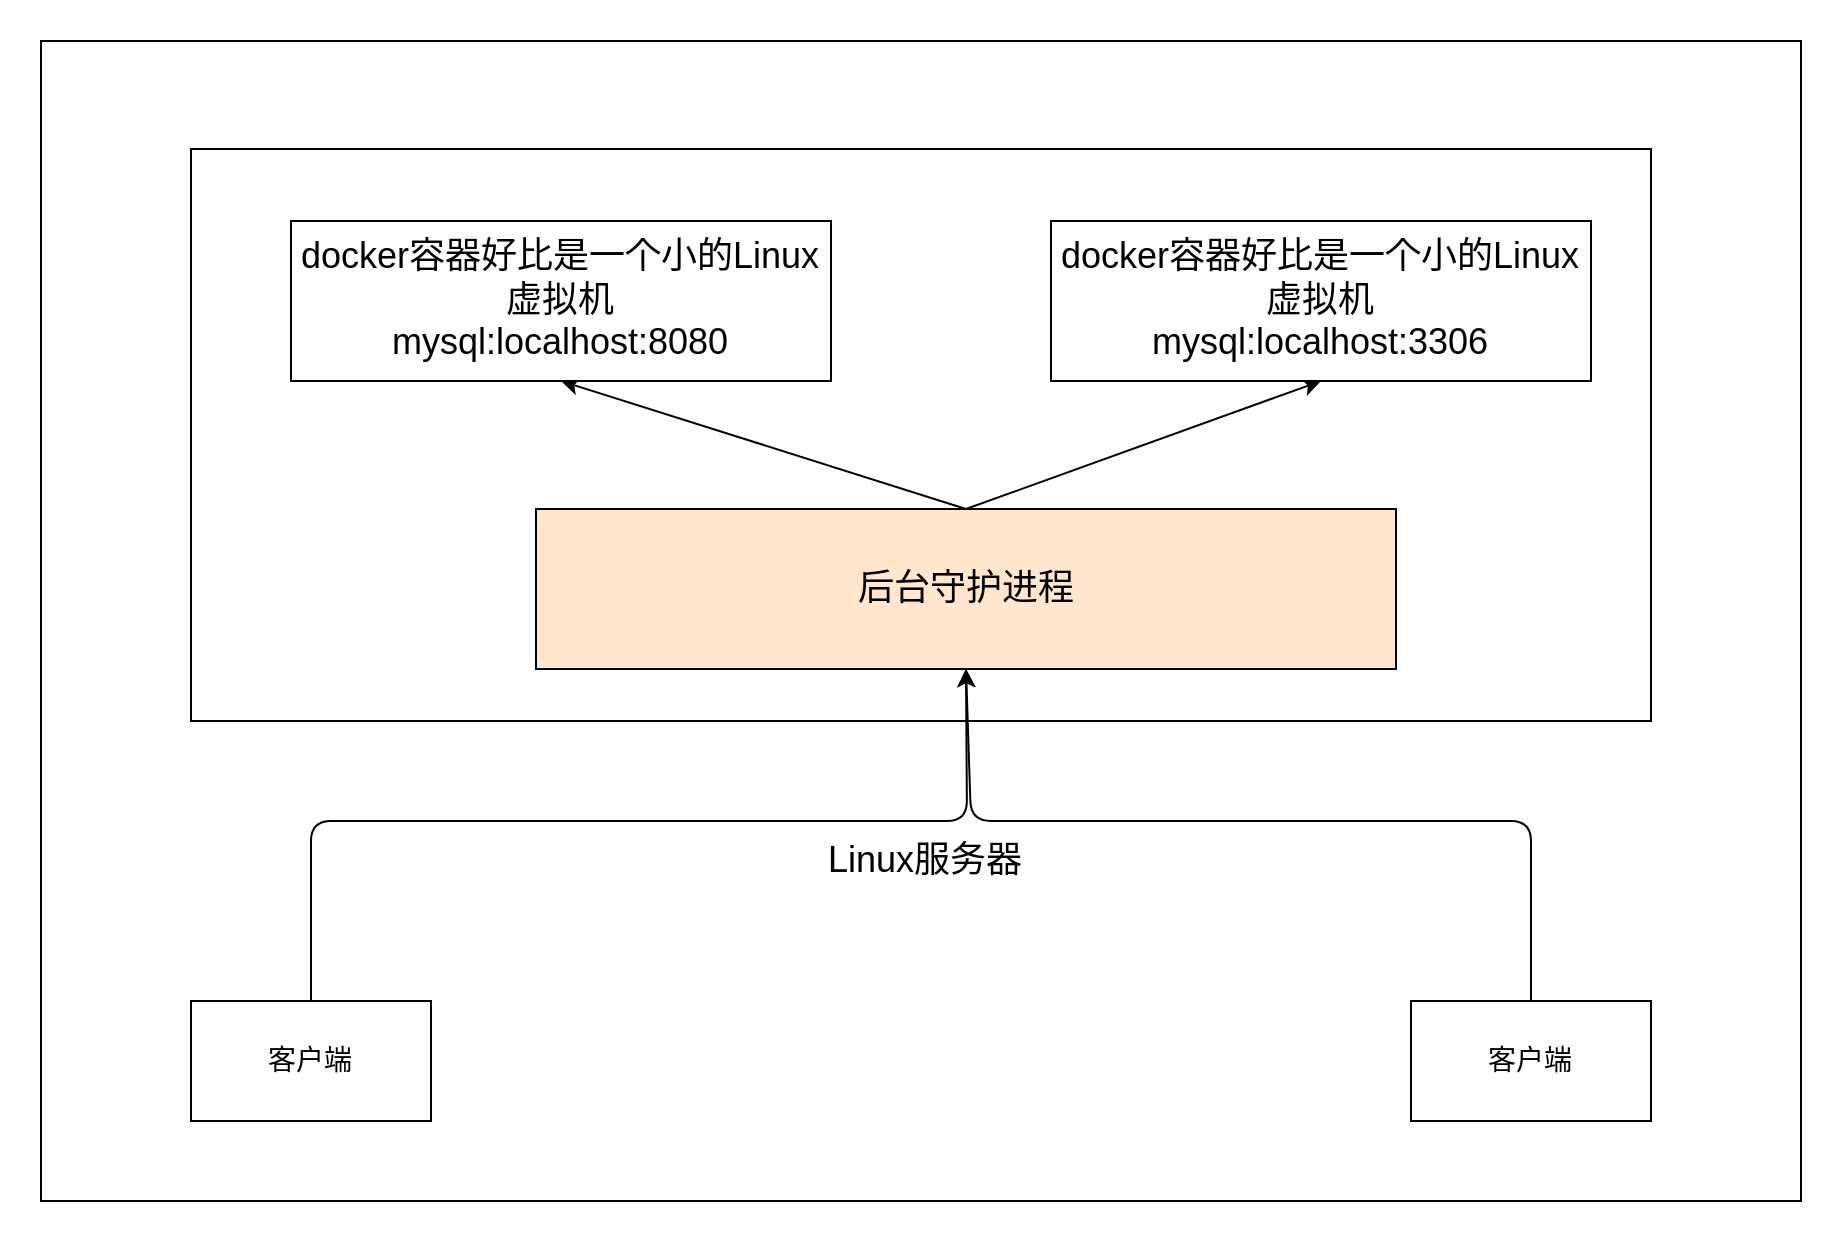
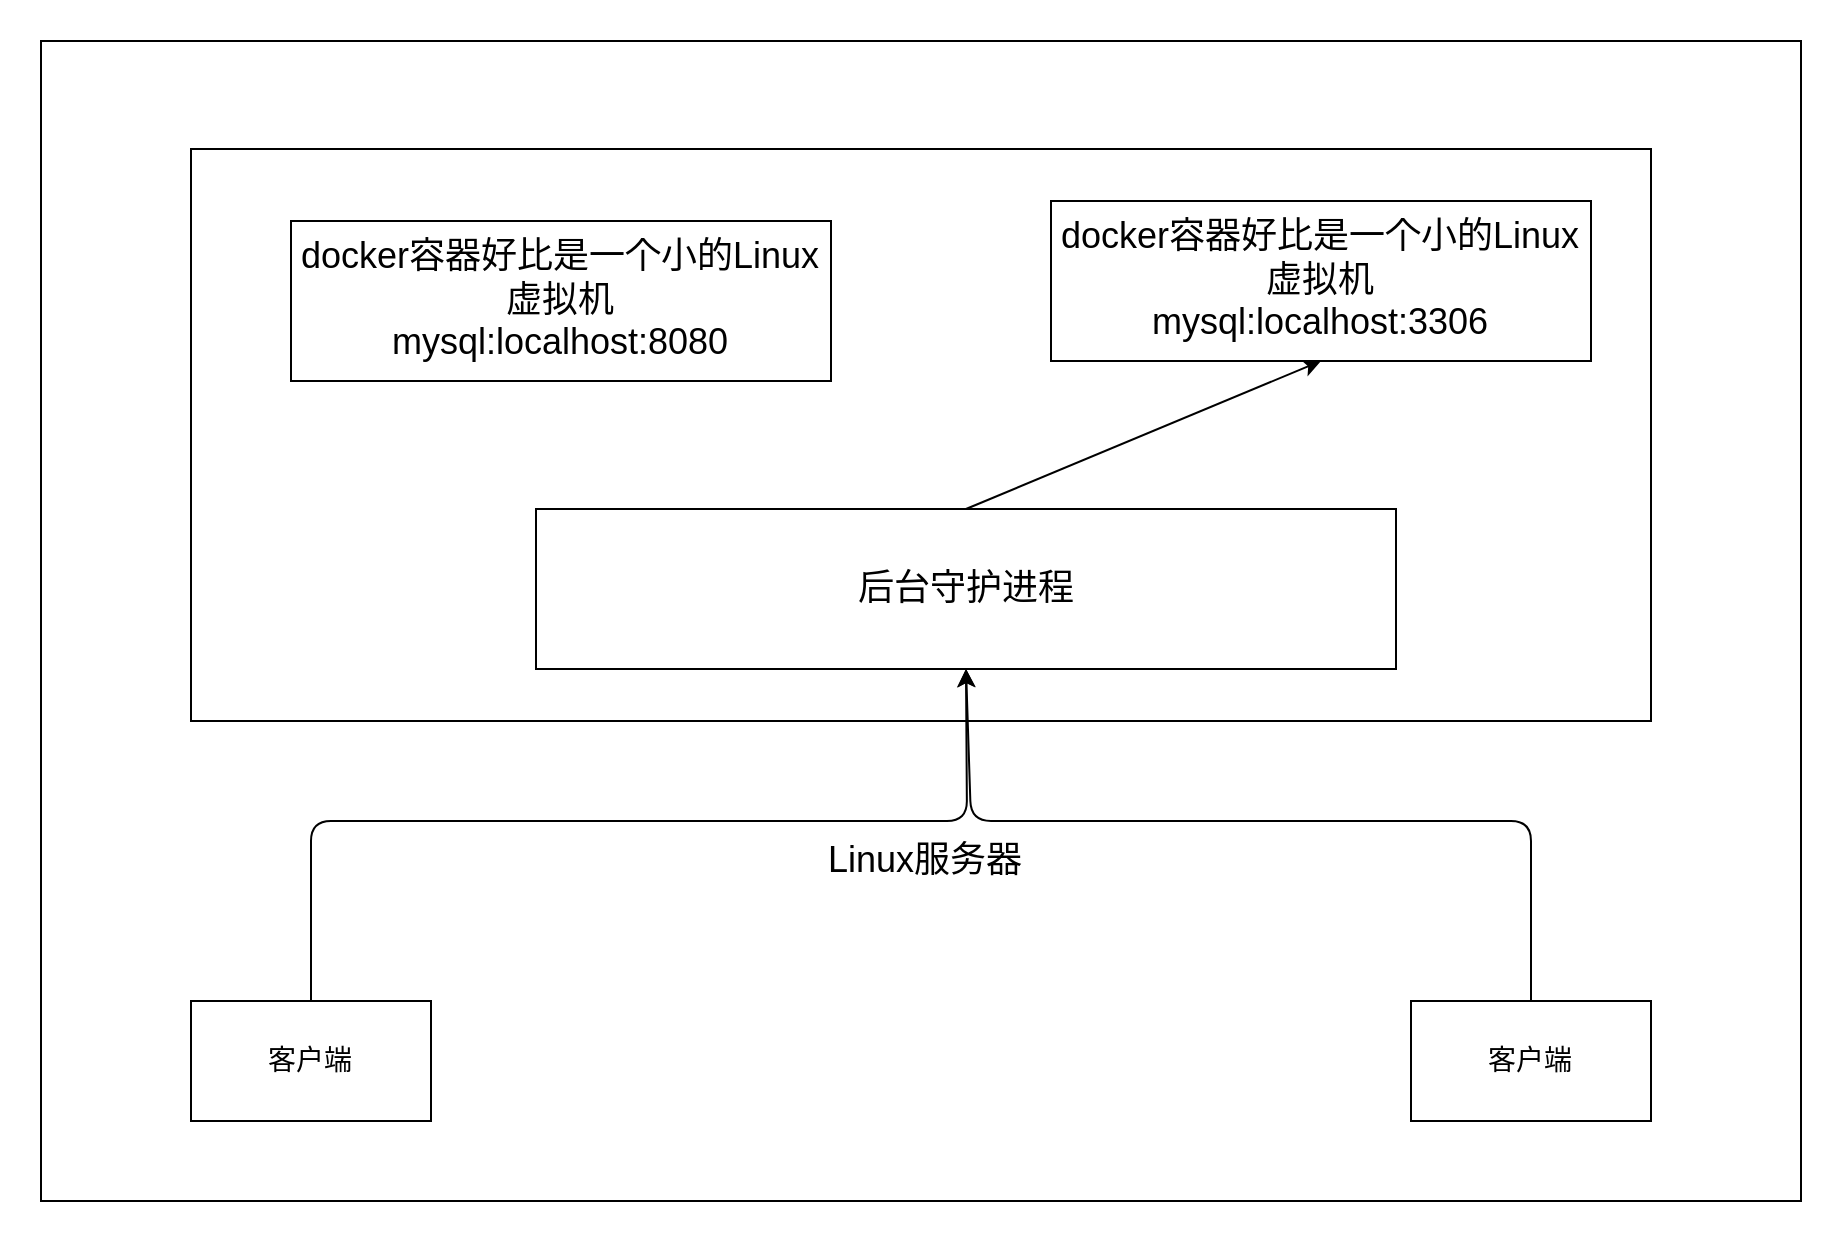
node "docker容器好比是一个小的Linux虚拟机 mysql:localhost:3306": moved (1321, 301) -> (1321, 281)
edge "后台守护进程" -> "docker容器好比是一个小的Linux虚拟机 mysql:localhost:8080": removed
node "后台守护进程": fillcolor #ffe6cc -> #ffffff
